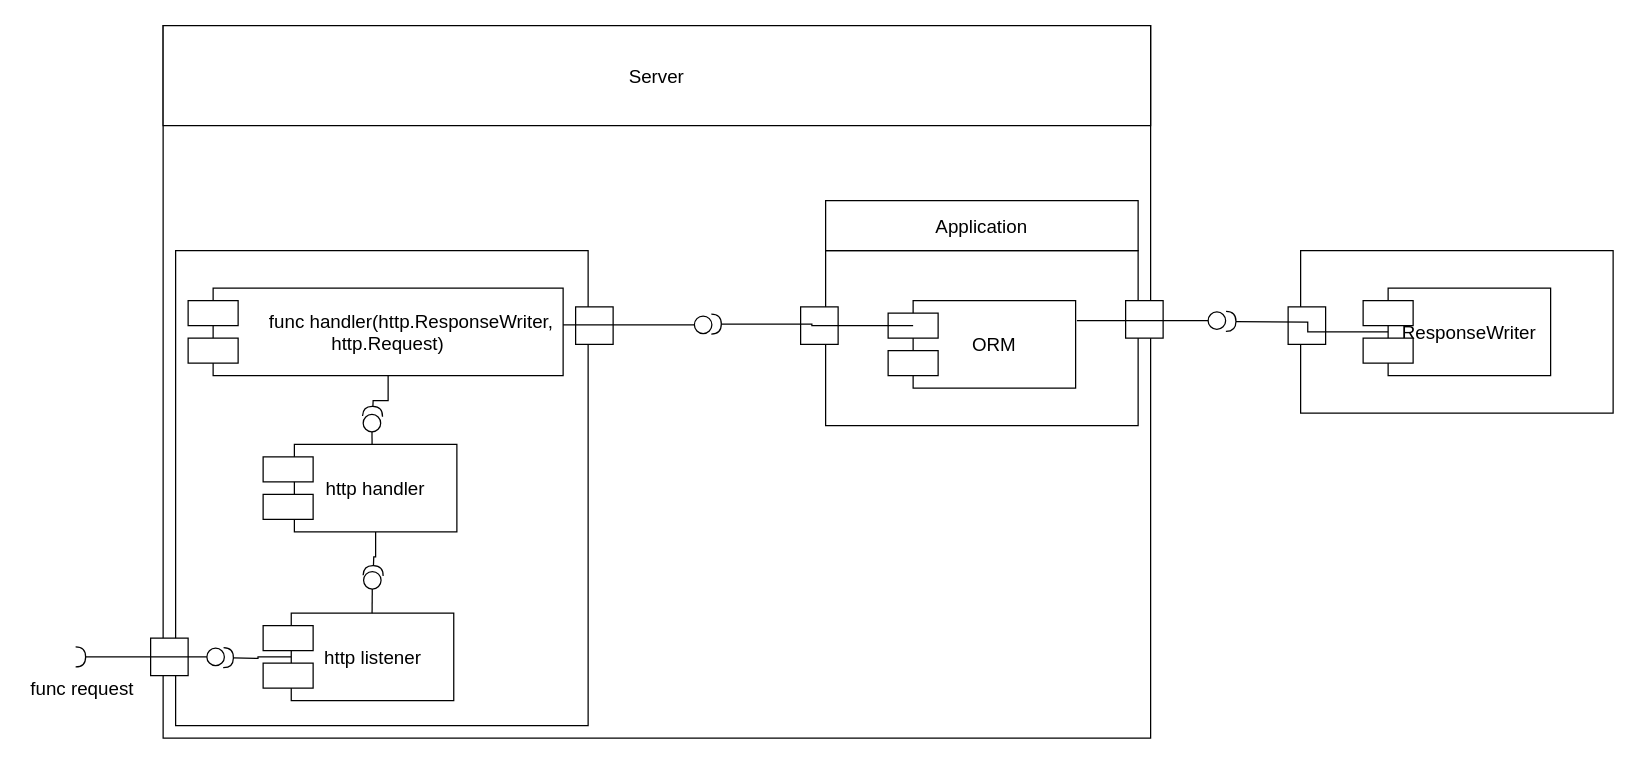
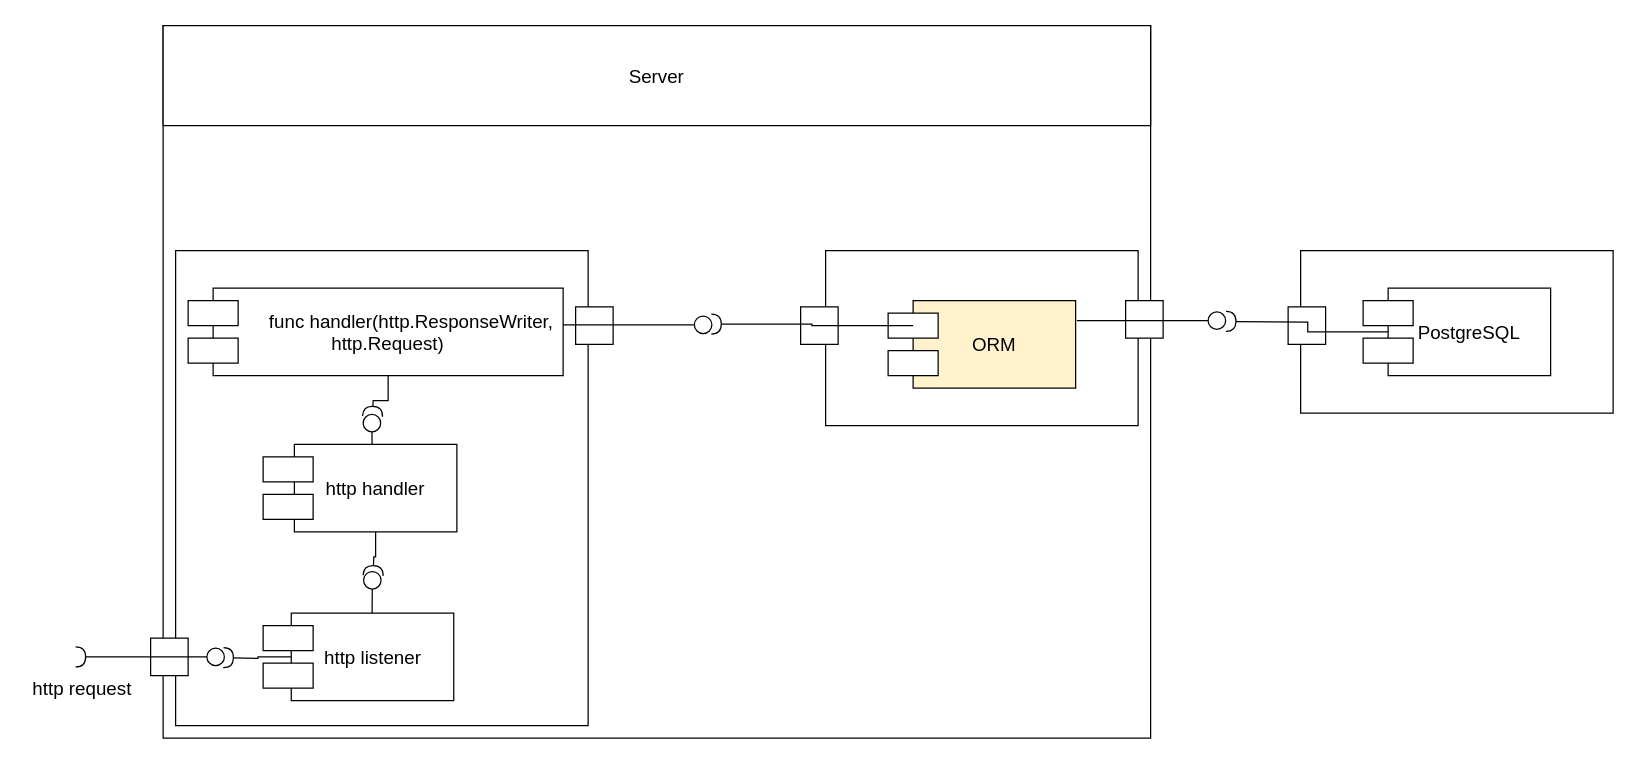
node "Application": removed
node "ResponseWriter": label "ResponseWriter" -> "PostgreSQL"
node "ORM": fillcolor #ffffff -> #fff2cc
node "func request": label "func request" -> "http request"
